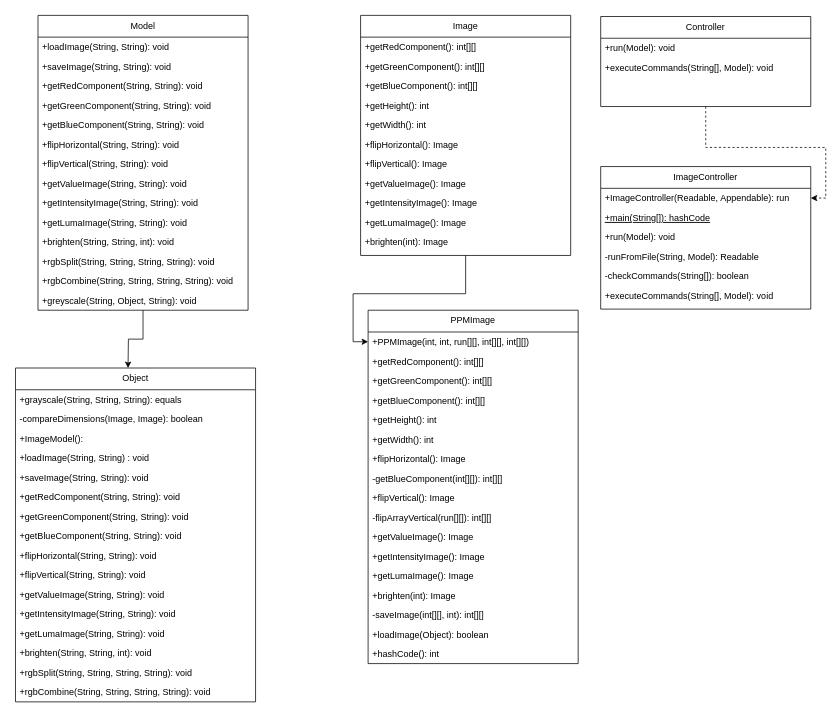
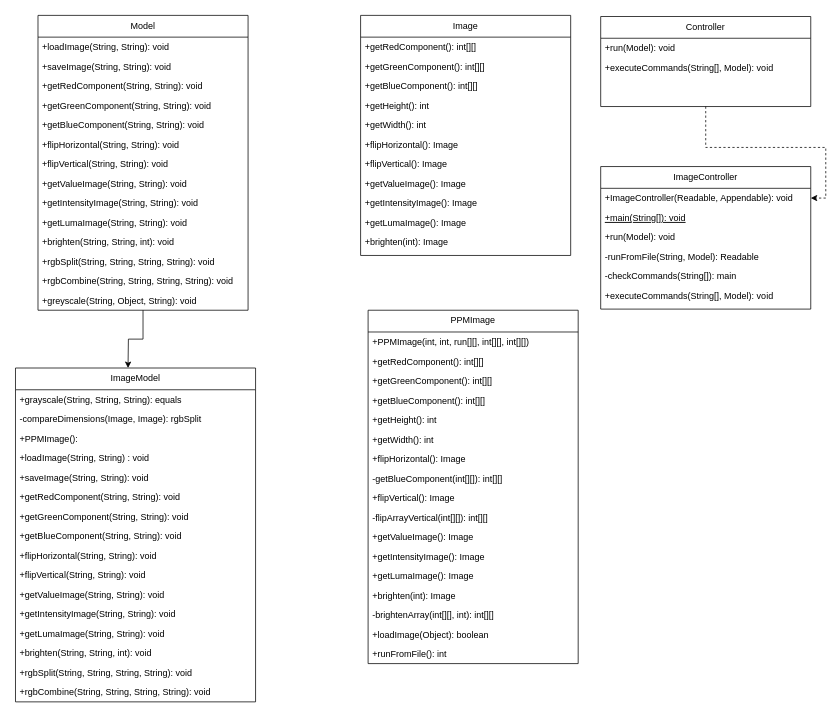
node "+ImageController(Readable, Appendable): run": label "+ImageController(Readable, Appendable): run" -> "+ImageController(Readable, Appendable): void"
node "+main(String[]): hashCode": label "+main(String[]): hashCode" -> "+main(String[]): void"
node "-checkCommands(String[]): boolean": label "-checkCommands(String[]): boolean" -> "-checkCommands(String[]): main"
edge "Image" -> "+PPMImage(int, int, run[][], int[][], int[][])": removed
node "Object": label "Object" -> "ImageModel"
node "-compareDimensions(Image, Image): boolean": label "-compareDimensions(Image, Image): boolean" -> "-compareDimensions(Image, Image): rgbSplit"
node "+ImageModel():": label "+ImageModel():" -> "+PPMImage():"
node "-flipArrayVertical(run[][]): int[][]": label "-flipArrayVertical(run[][]): int[][]" -> "-flipArrayVertical(int[][]): int[][]"
node "-saveImage(int[][], int): int[][]": label "-saveImage(int[][], int): int[][]" -> "-brightenArray(int[][], int): int[][]"
node "+hashCode(): int": label "+hashCode(): int" -> "+runFromFile(): int"
